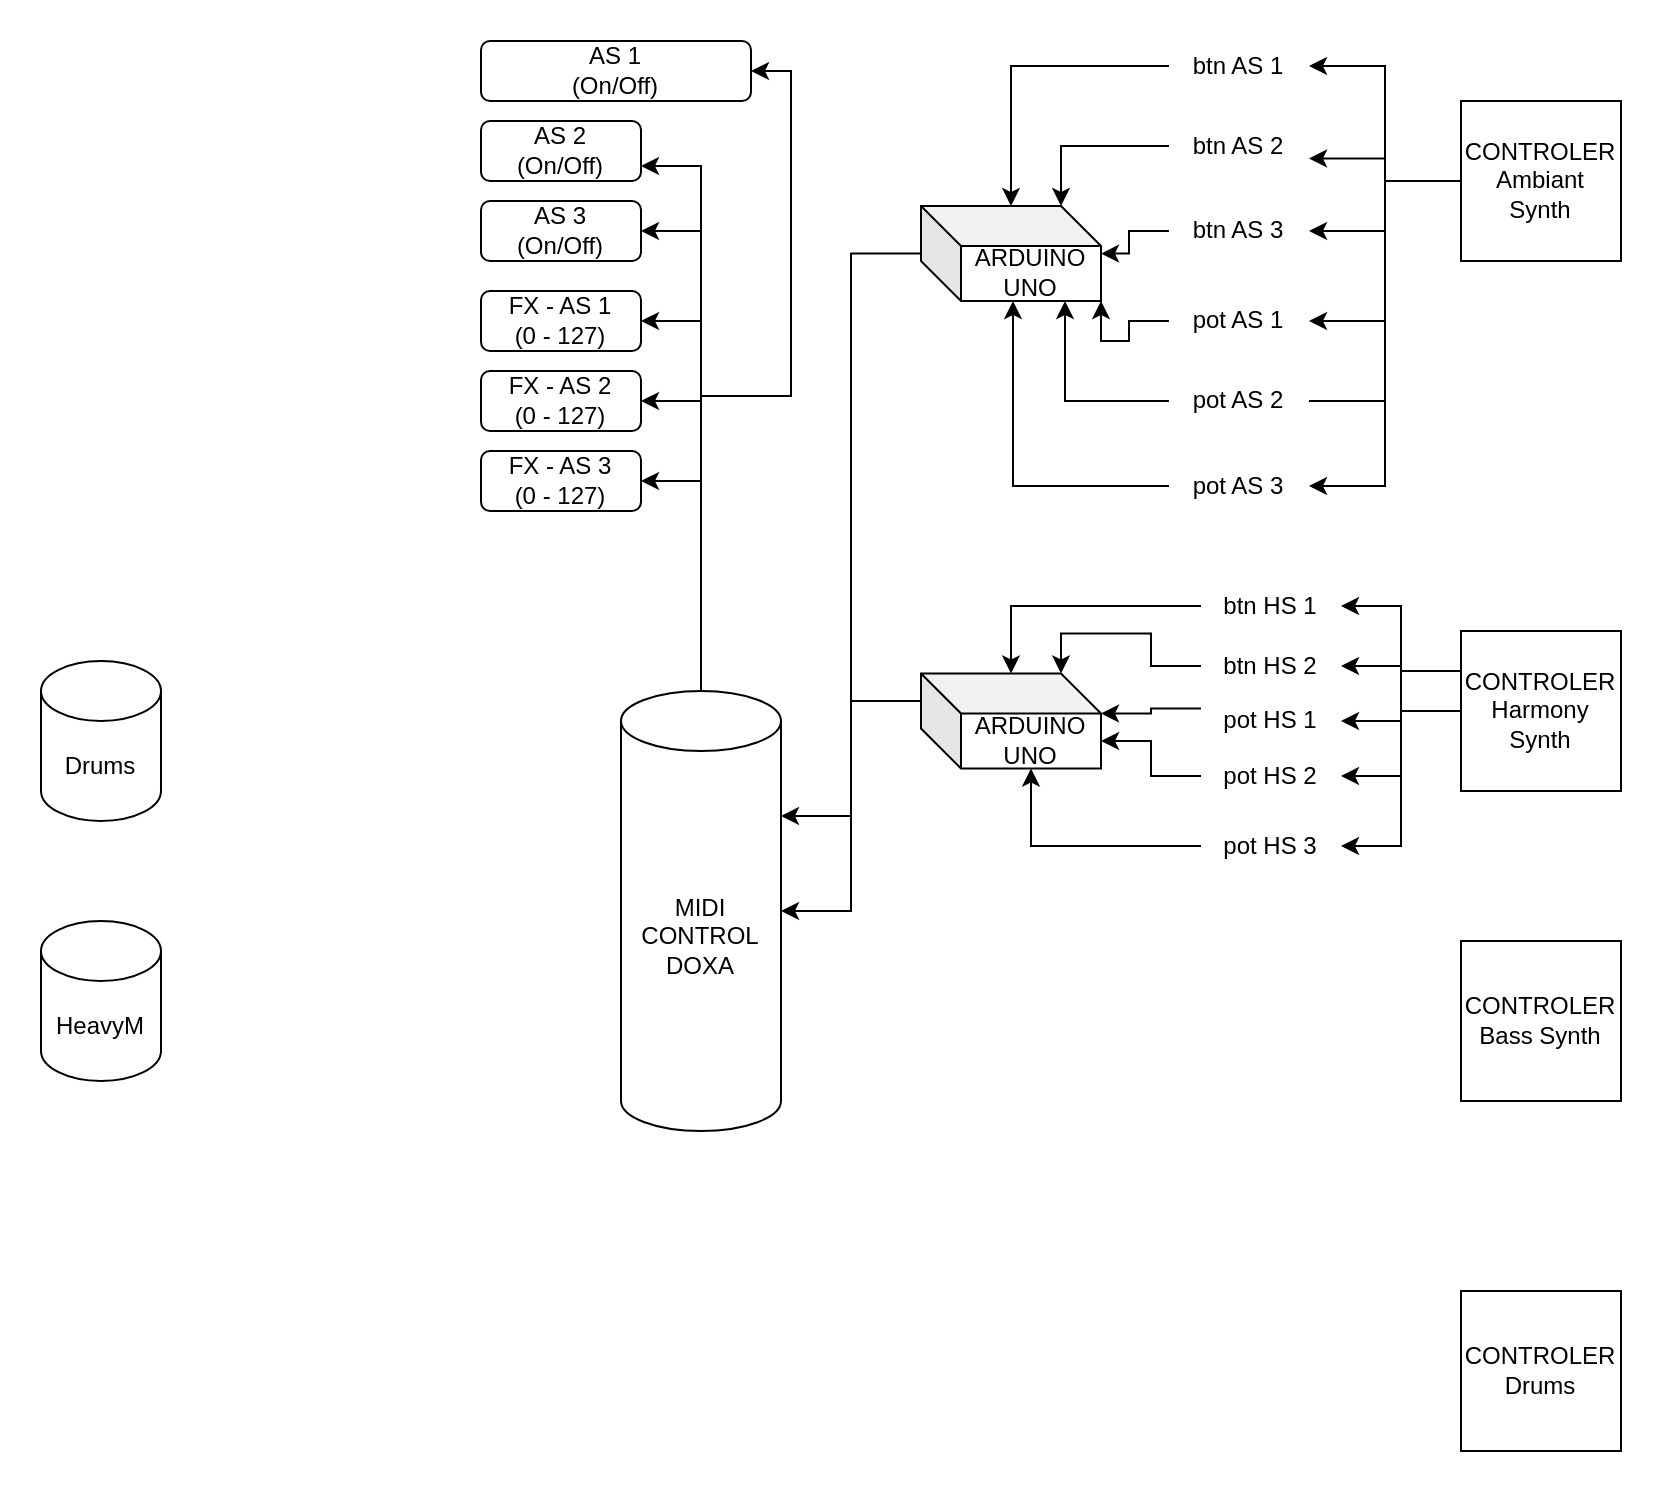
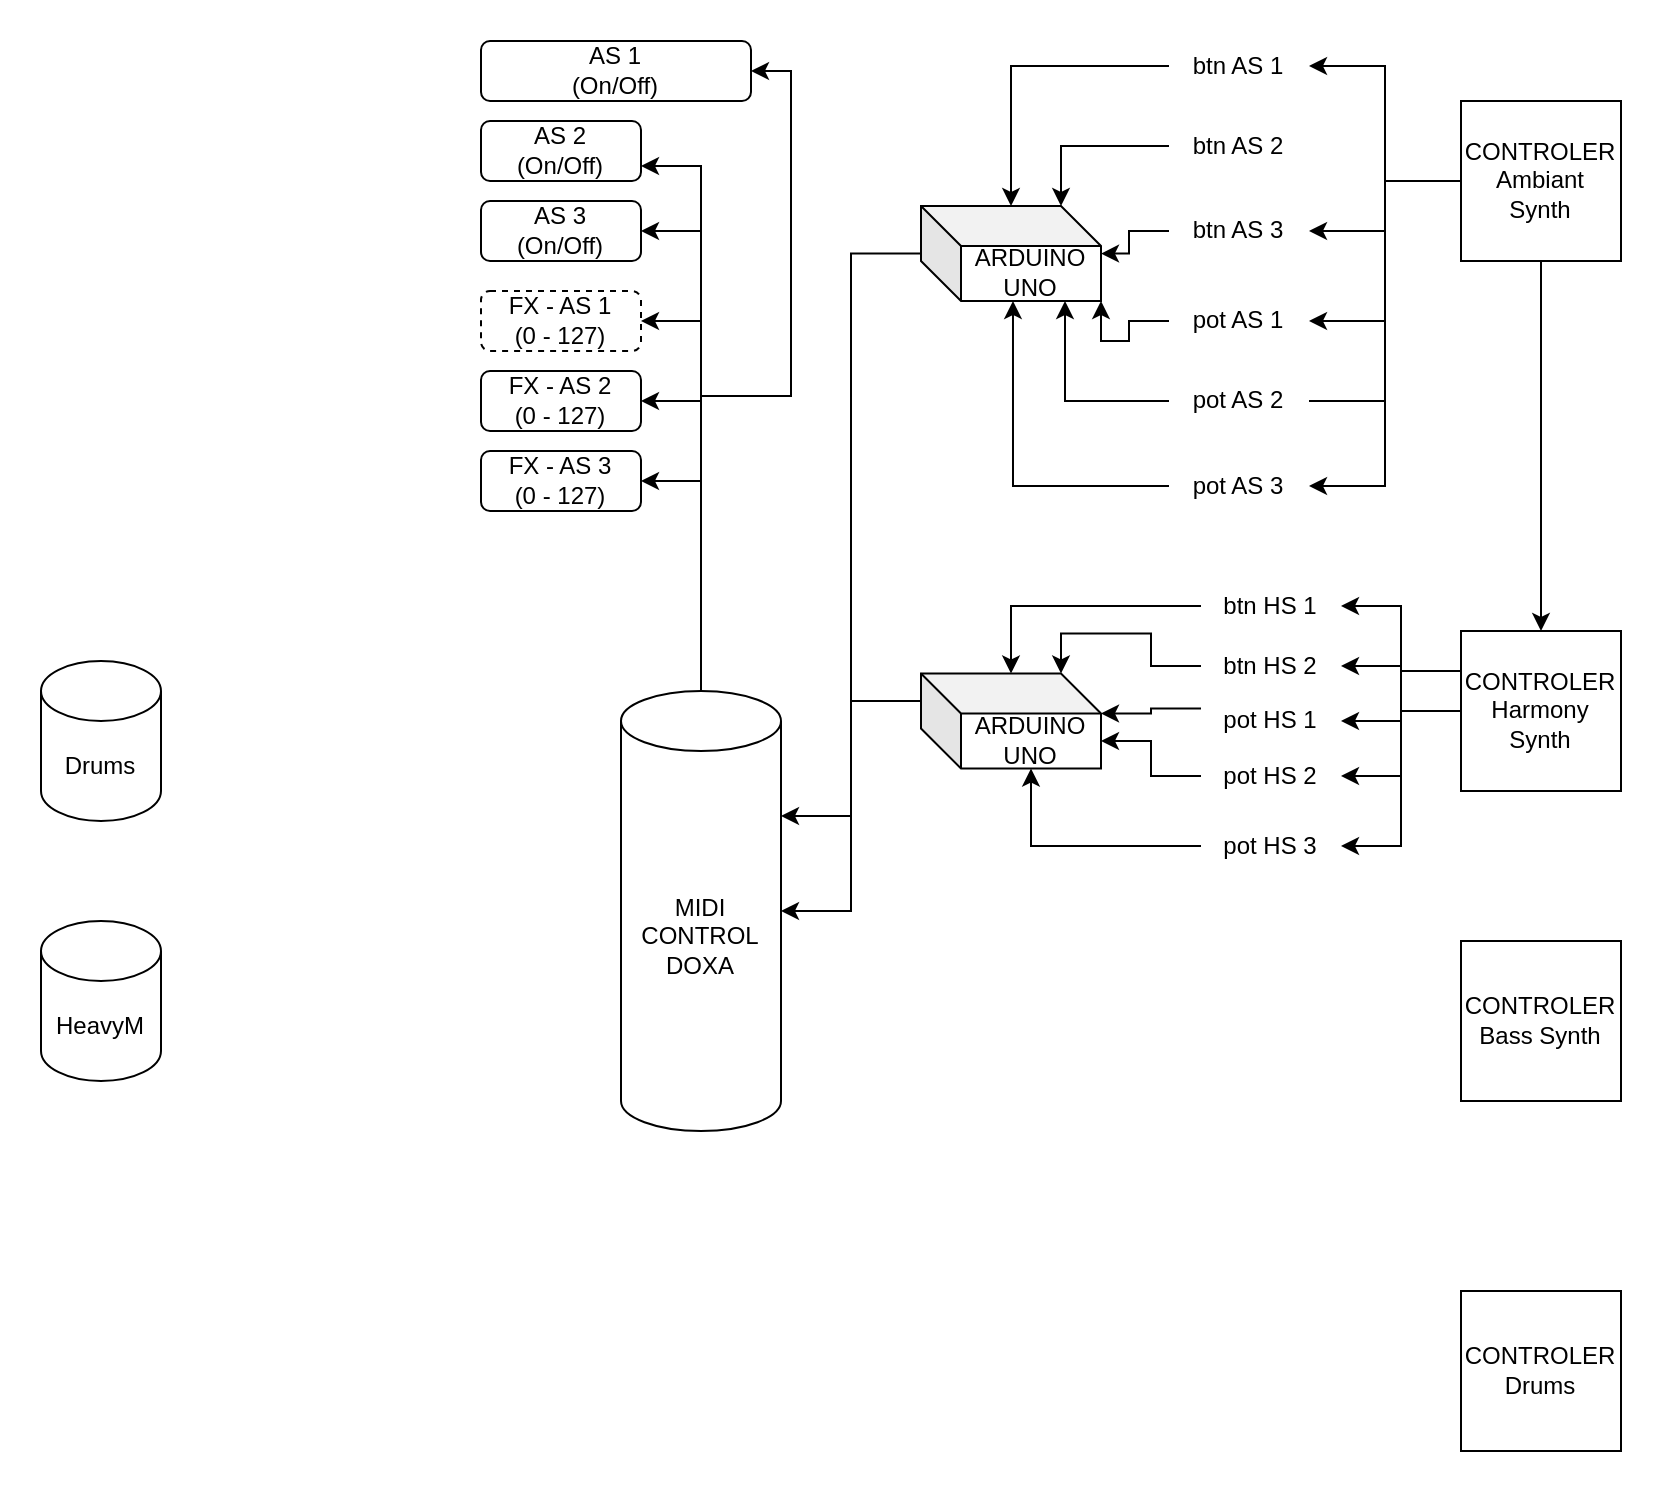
edge "CONTROLER Ambiant Synth" -> "btn AS 2": now "CONTROLER Ambiant Synth" -> "CONTROLER Harmony Synth"
node "FX - AS 1 (0 - 127)": style solid -> dashed
